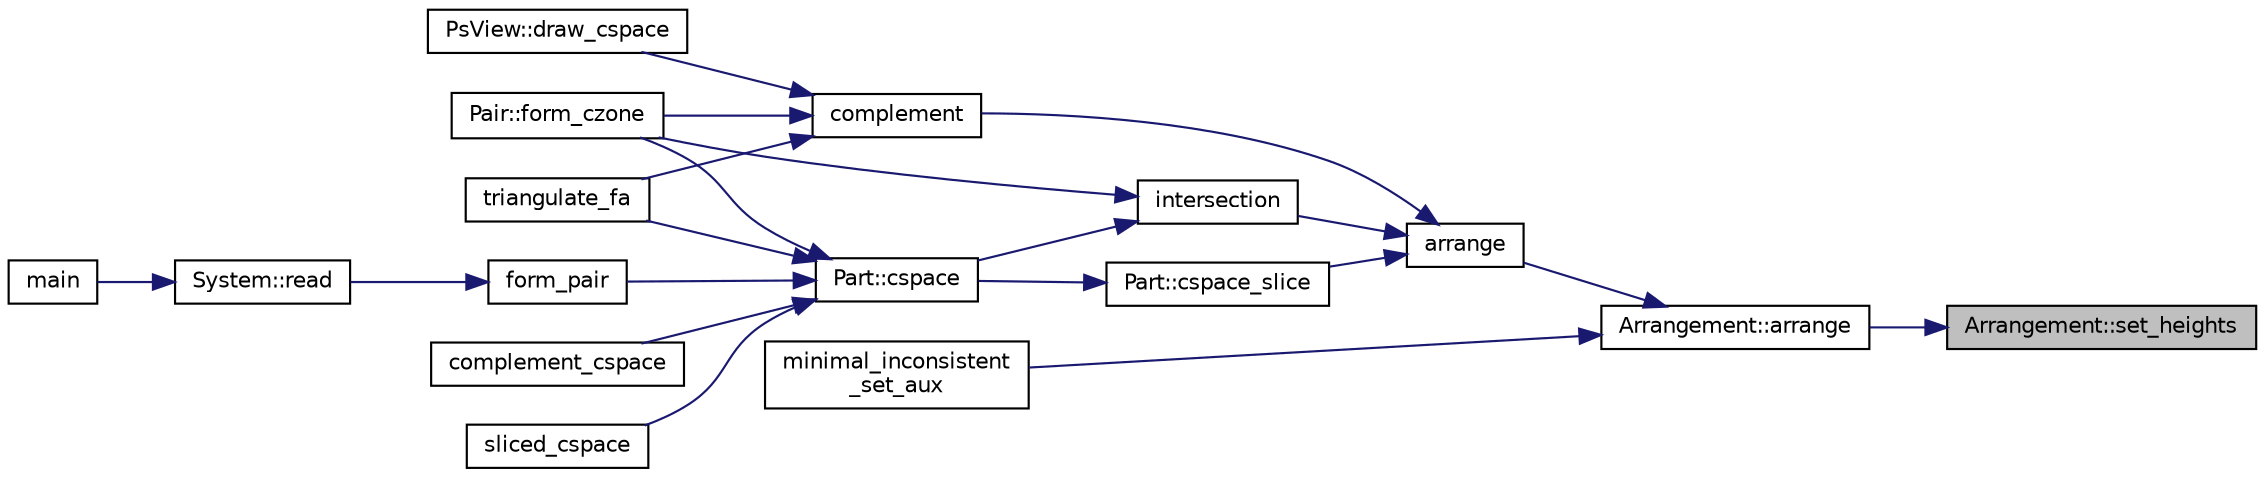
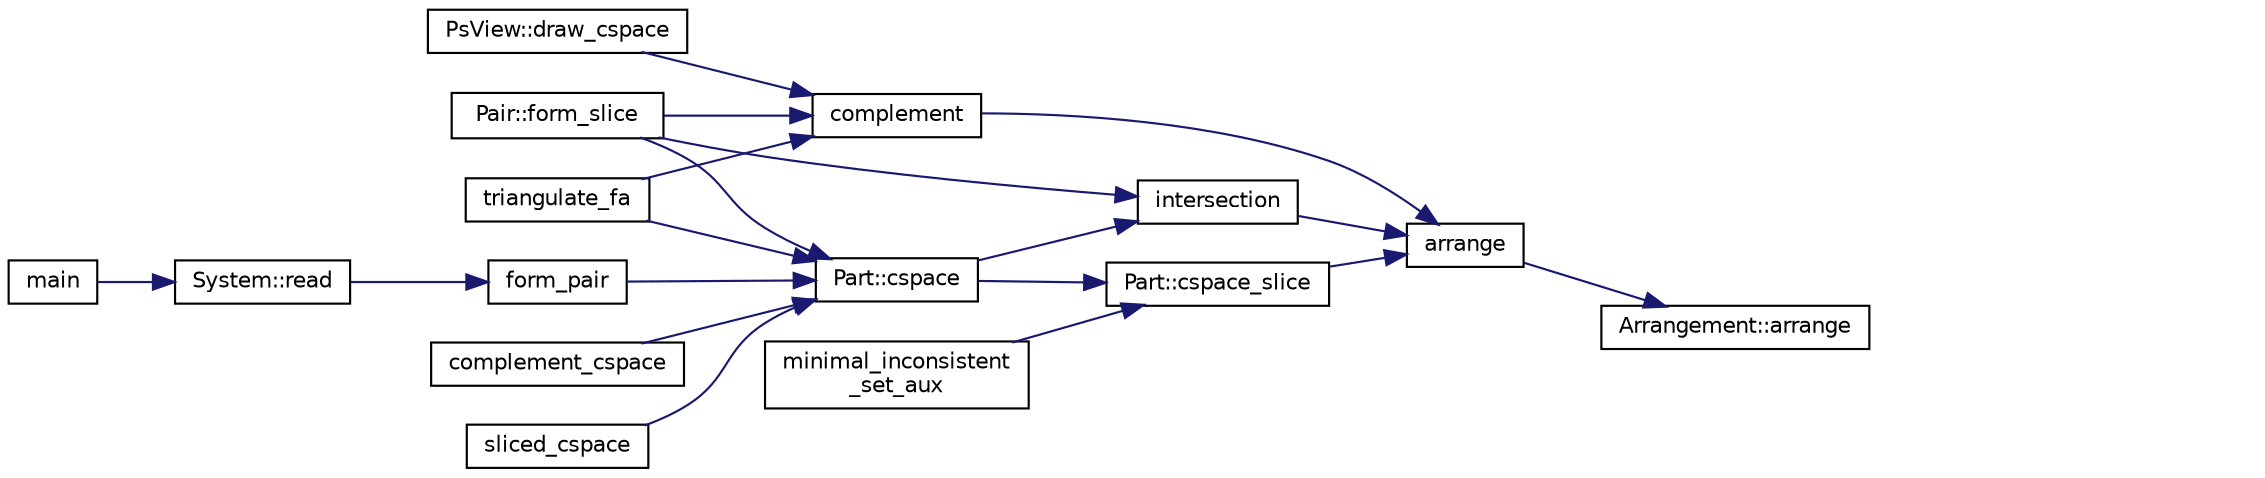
node "Pair::form_czone": label "Pair::form_czone" -> "Pair::form_slice"
node "Arrangement::set_heights": removed
edge "minimal_inconsistent _set_aux" -> "Arrangement::arrange": now "minimal_inconsistent _set_aux" -> "Part::cspace_slice"
